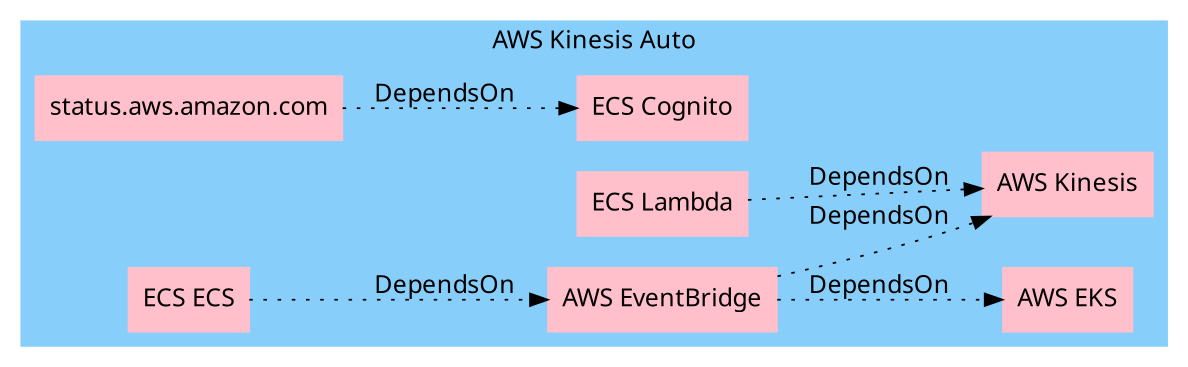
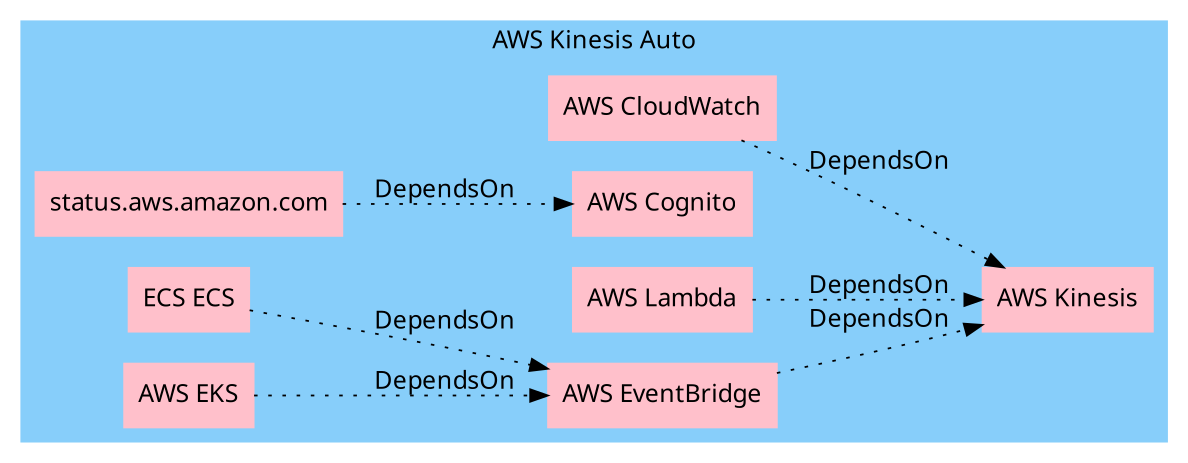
node "AWS CloudWatch": added
node "ECS Cognito": label "ECS Cognito" -> "AWS Cognito"
node "ECS Lambda": label "ECS Lambda" -> "AWS Lambda"
edge "AWS EventBridge" -> "AWS EKS": reversed
